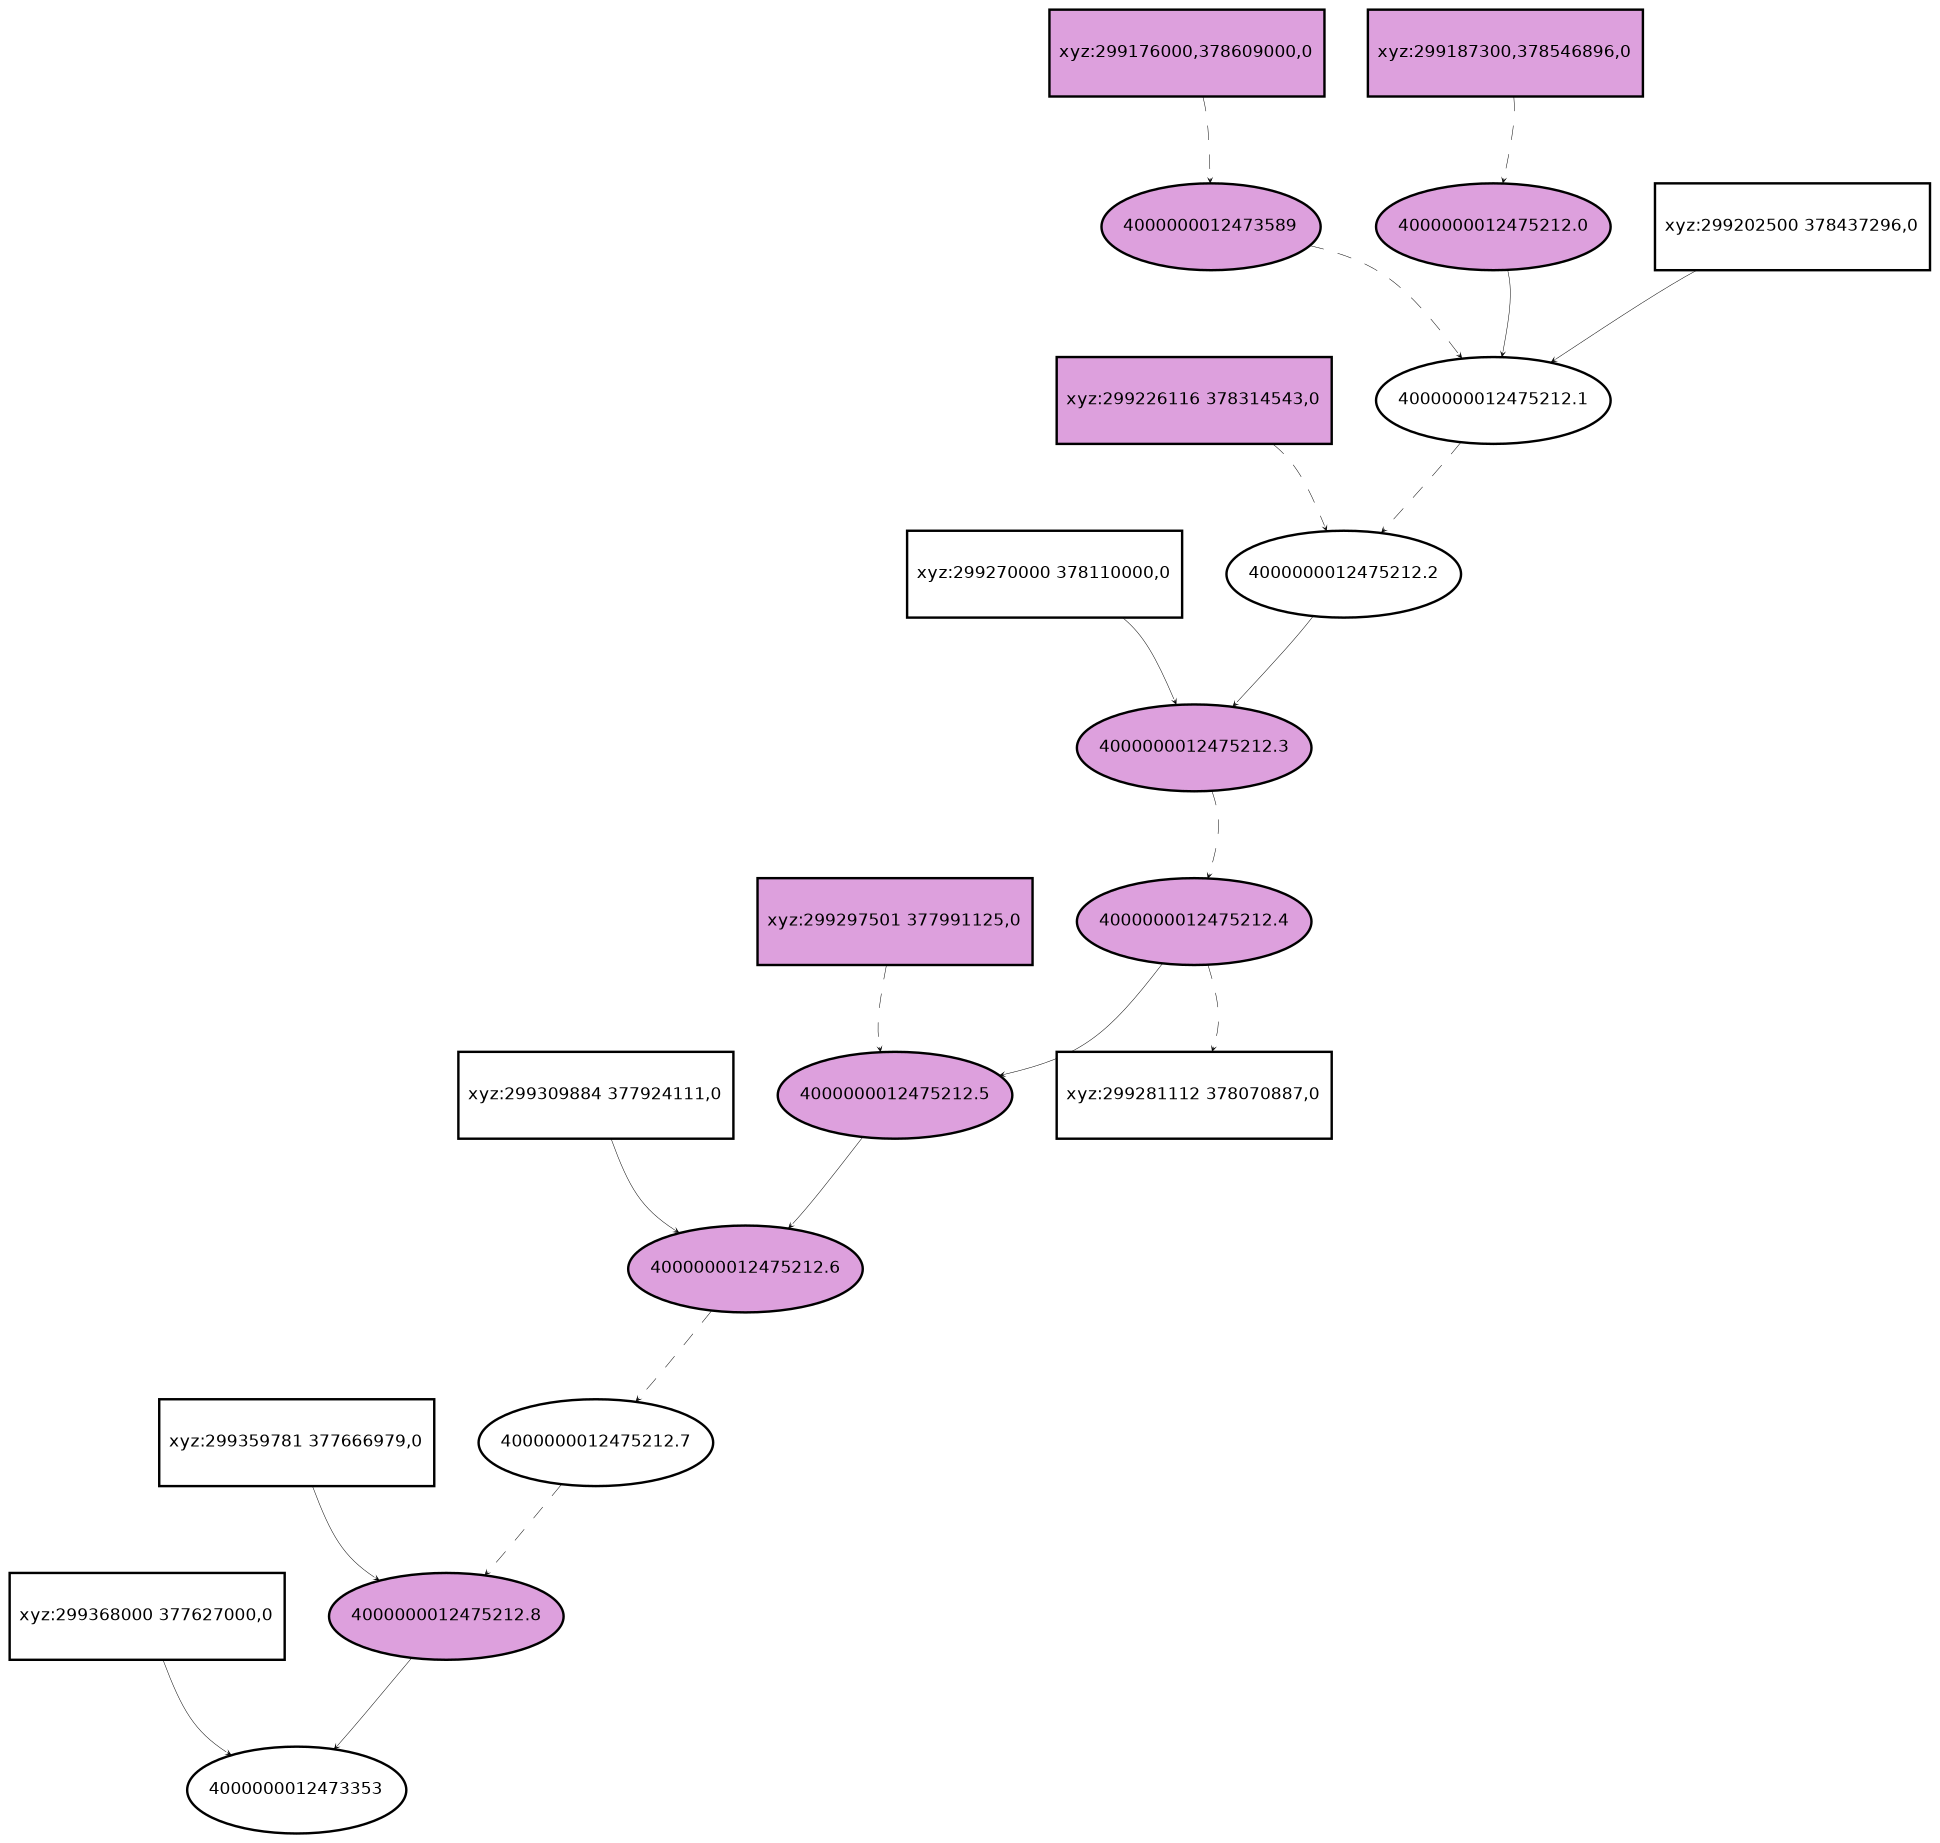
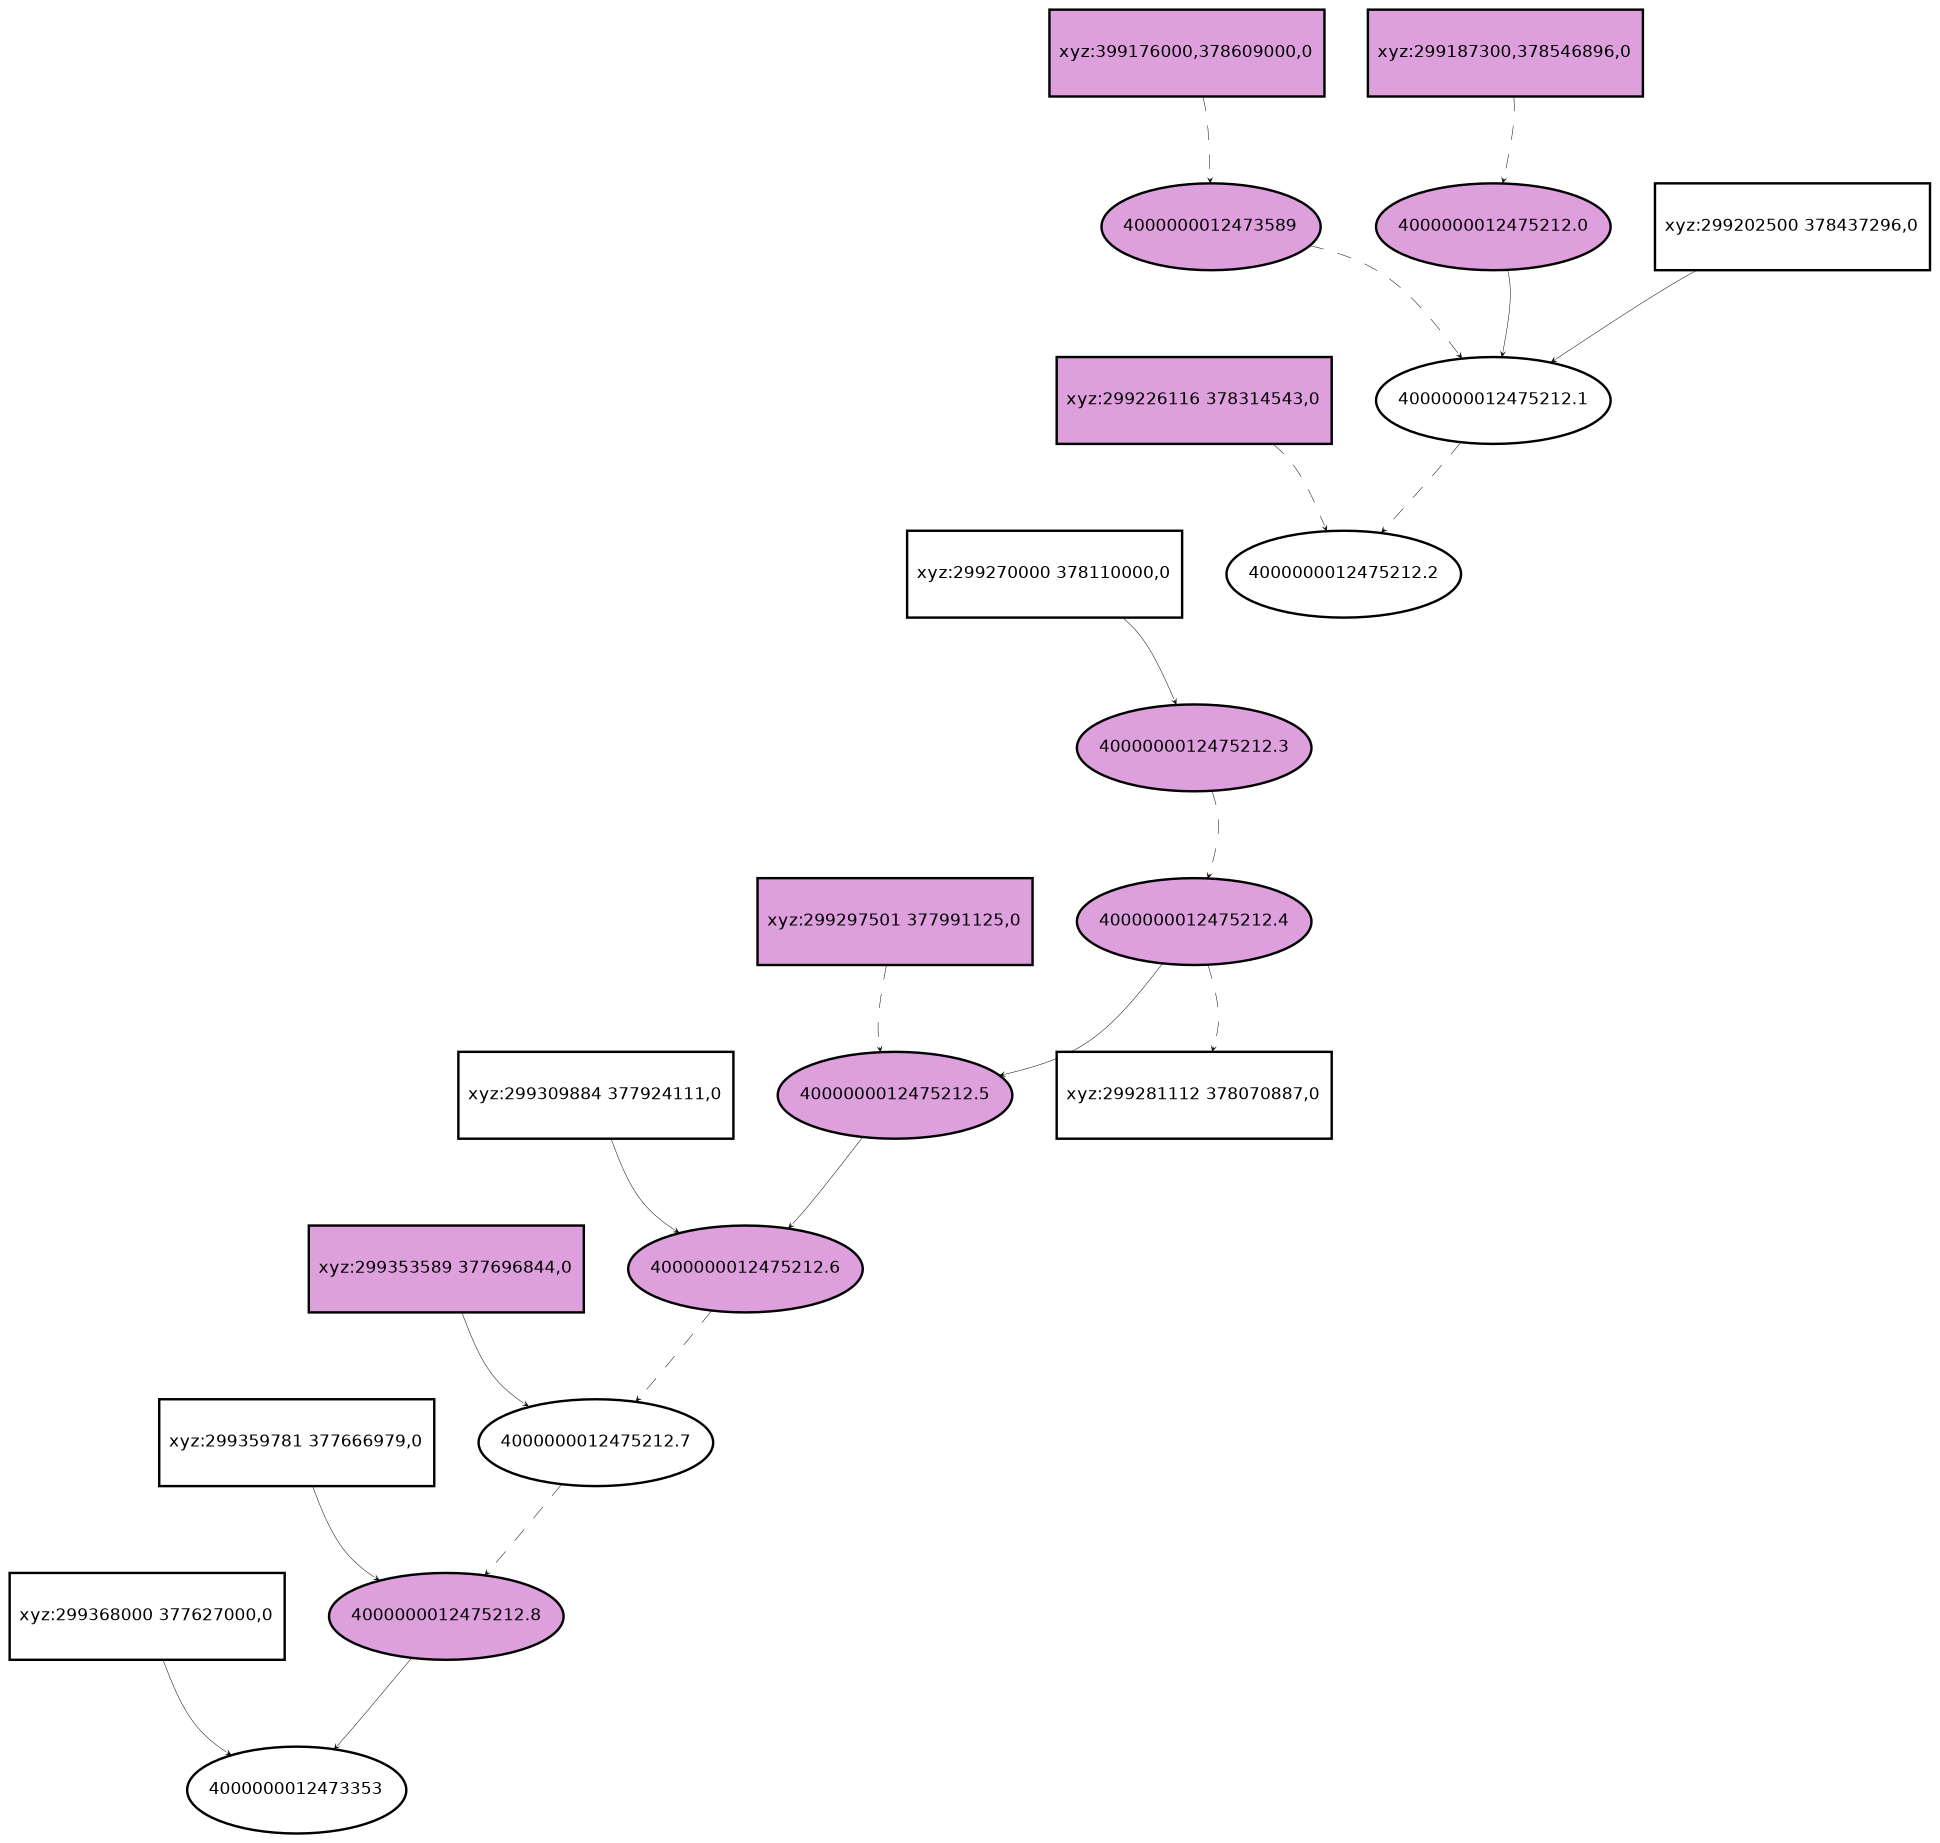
node "xyz:299176000,378609000,0": label "xyz:299176000,378609000,0" -> "xyz:399176000,378609000,0"
edge "4000000012475212.2" -> "4000000012475212.3": removed
node "xyz:299353589 377696844,0": added
